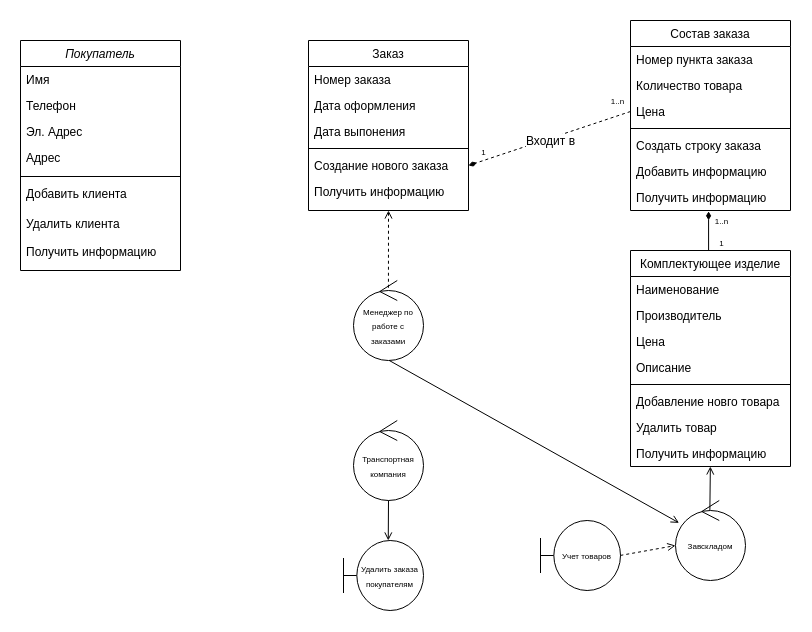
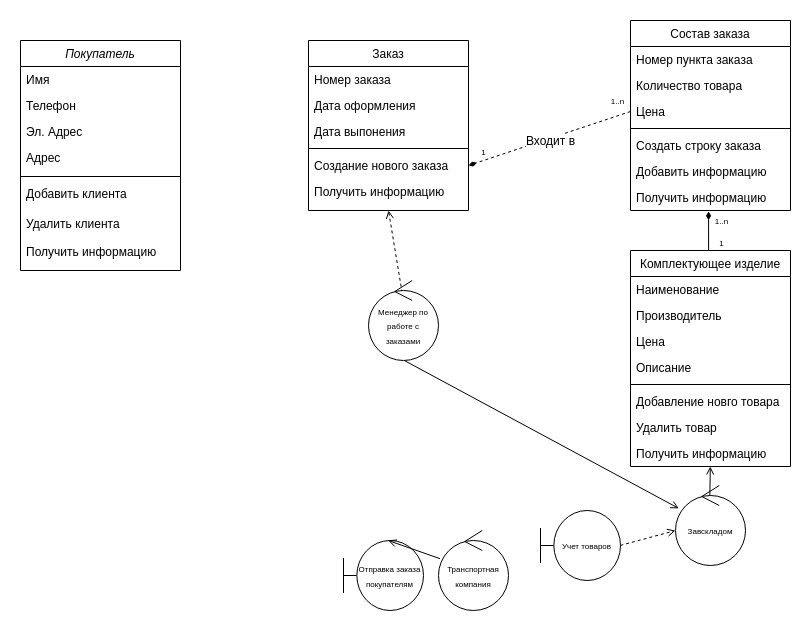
node "Менеджер по работе с заказами": moved (389, 321) -> (404, 321)
node "Транспортная компания": moved (389, 461) -> (474, 571)
node "Завскладом": moved (711, 541) -> (711, 526)
node "Учет товаров": moved (581, 556) -> (581, 546)
node "Удалить заказа покупателям": label "Удалить заказа покупателям" -> "Отправка заказа покупателям"
